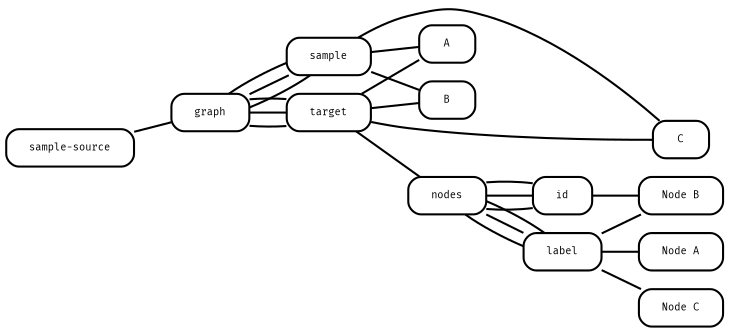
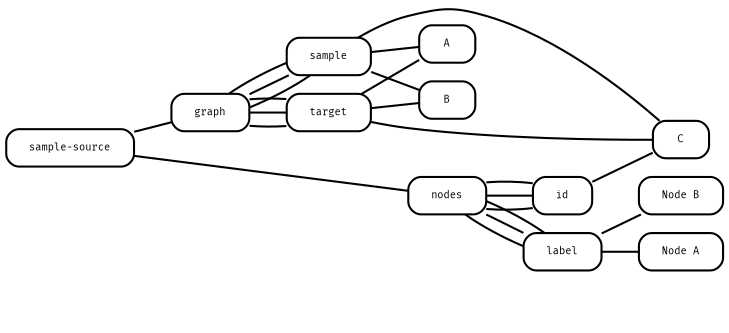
edge "target" -- "nodes": now "sample-source" -- "nodes"
edge "id" -- "Node B": now "id" -- "C"
node "Node C": removed
